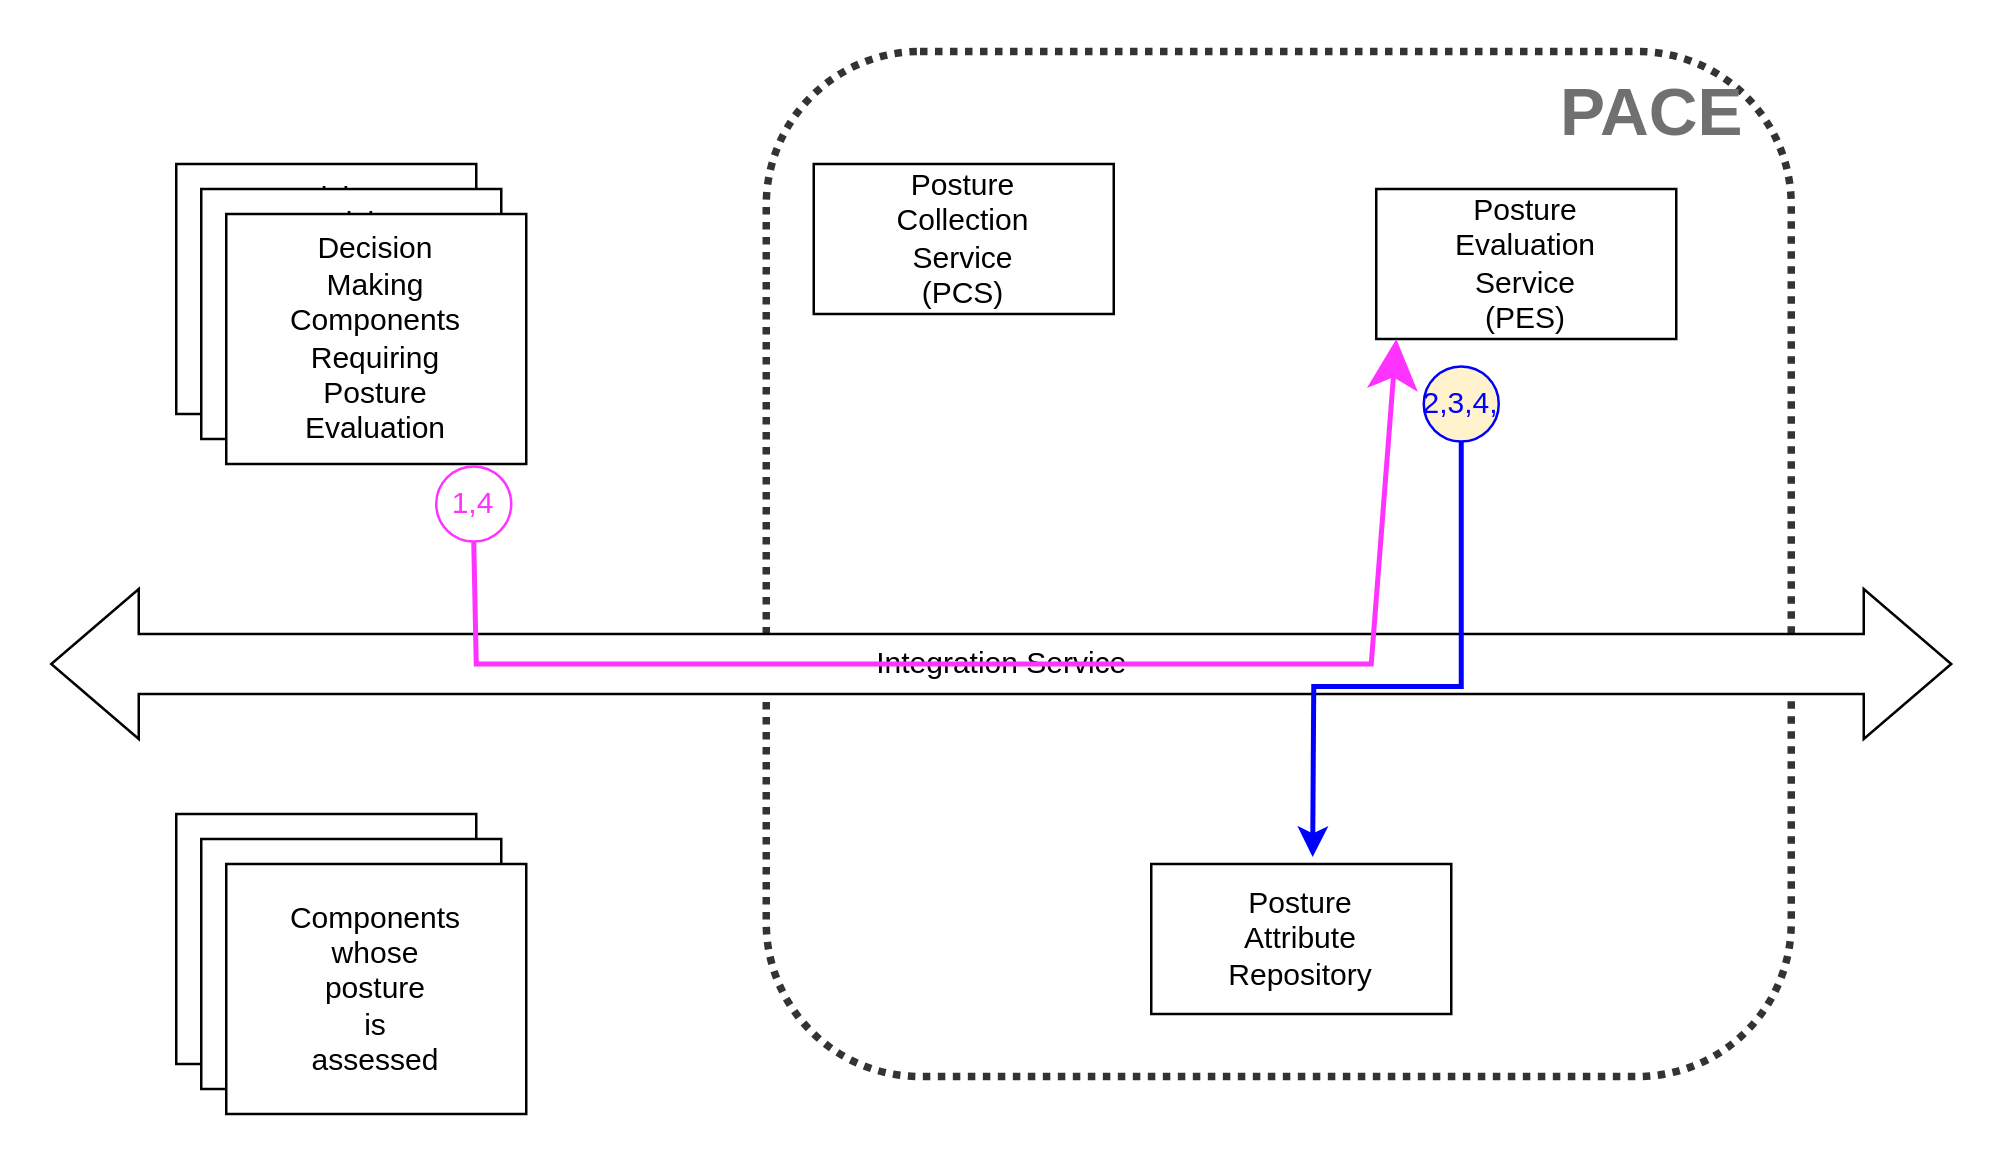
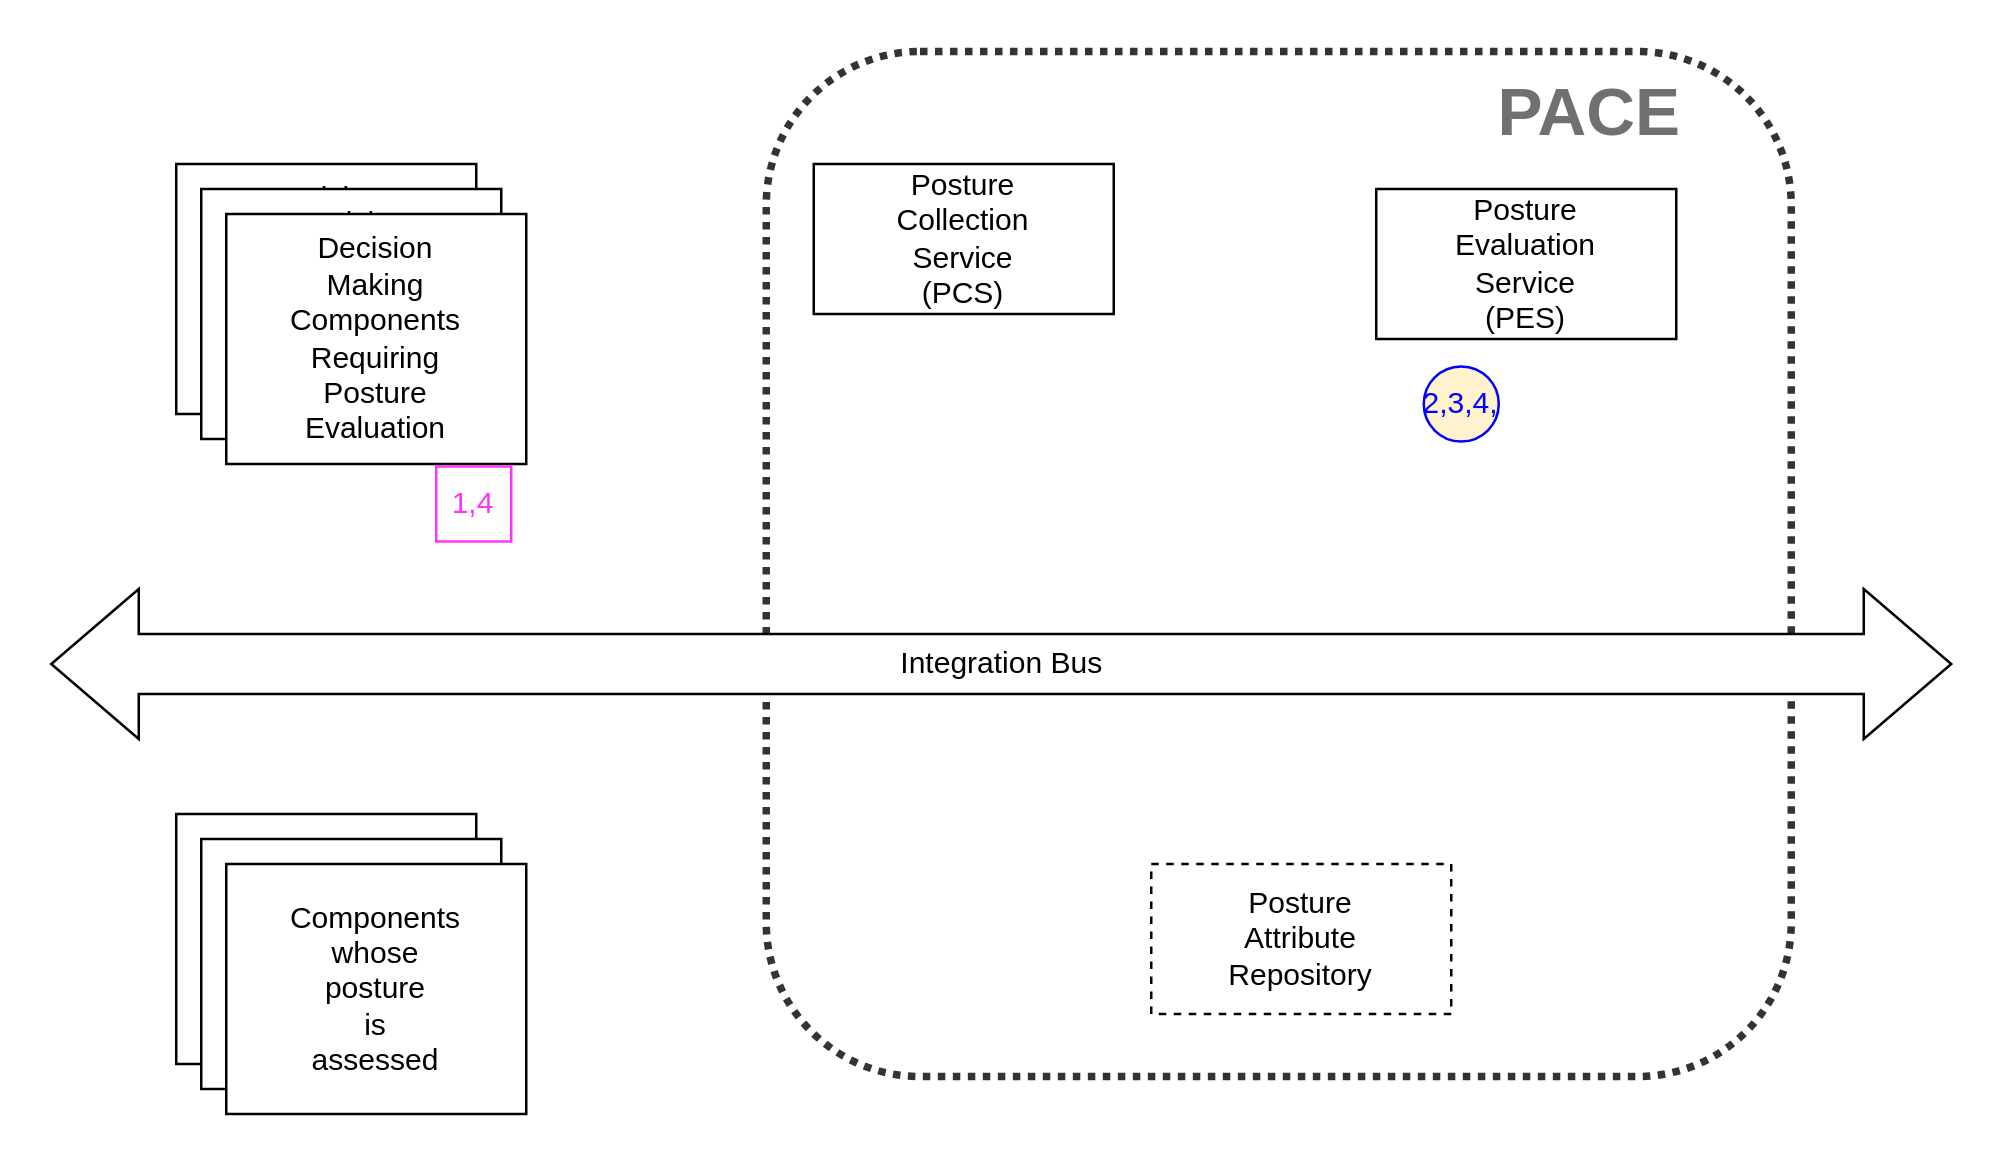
node "PACE": moved (1651, 114) -> (1589, 114)
node "1,4": shape ellipse -> rectangle
node "Integration Service": label "Integration Service" -> "Integration Bus"
edge "1,4" -> "Posture Evaluation Service (PES)": removed
edge "2,3,4," -> "Posture Attribute Repository": removed
node "Posture Attribute Repository": style solid -> dashed
